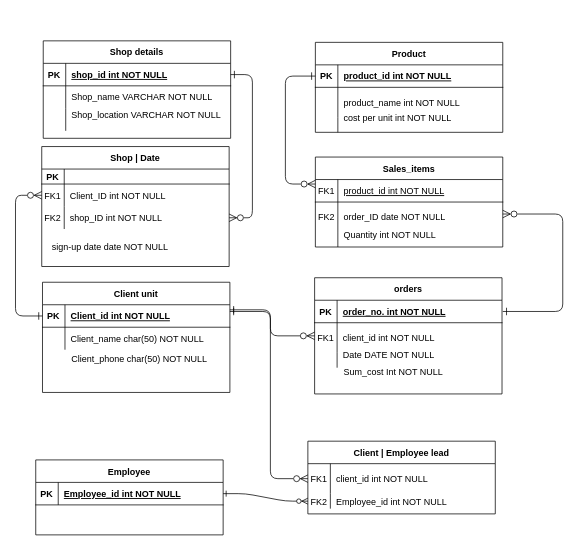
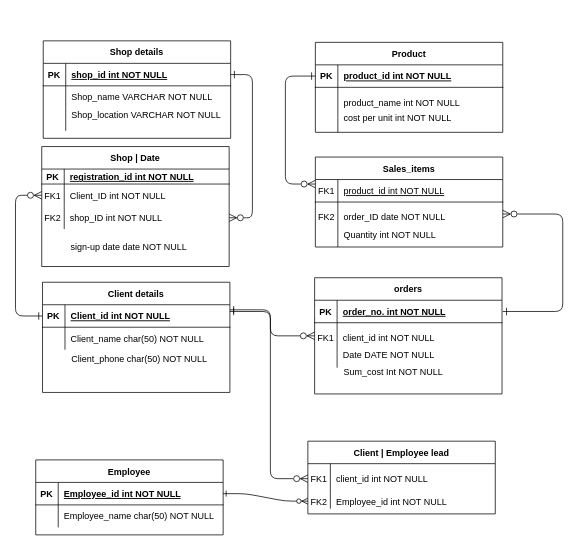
node "registration_id int NOT NULL": added
node "sign-up date date NOT NULL": moved (129, 246) -> (147, 246)
node "Client unit": label "Client unit" -> "Client details"
node "Employee_name char(50) NOT NULL": added
